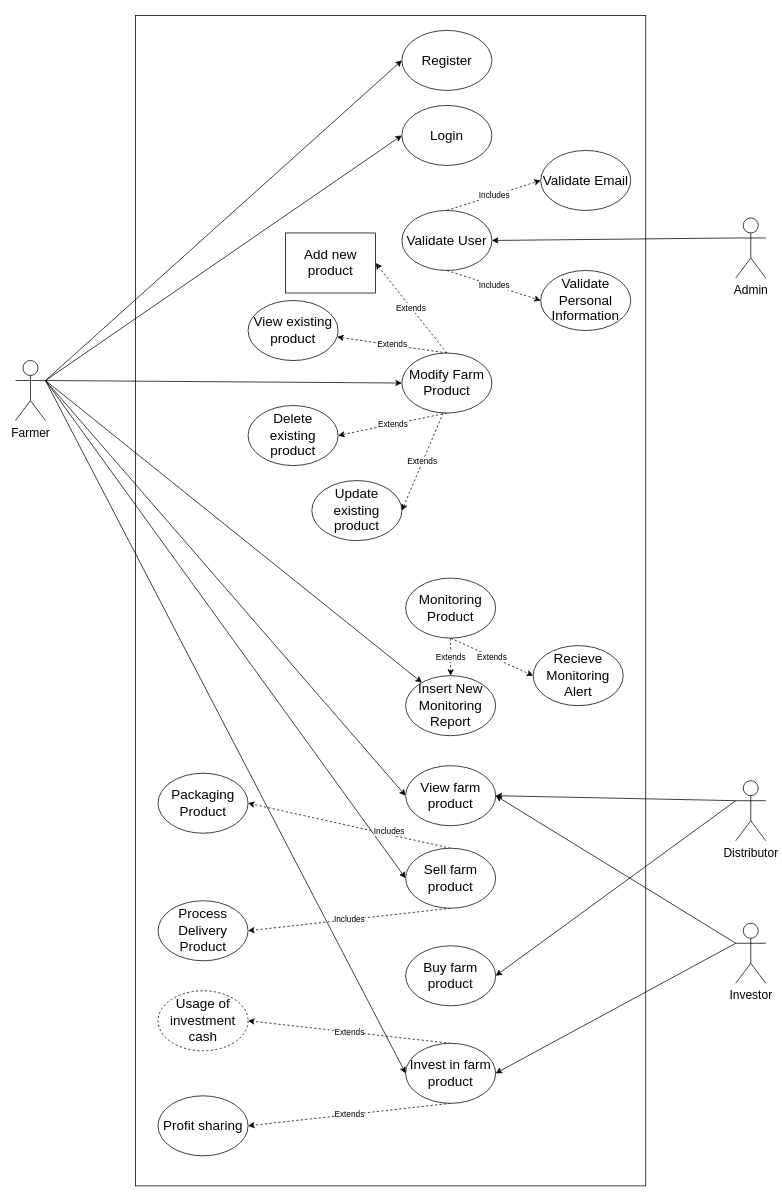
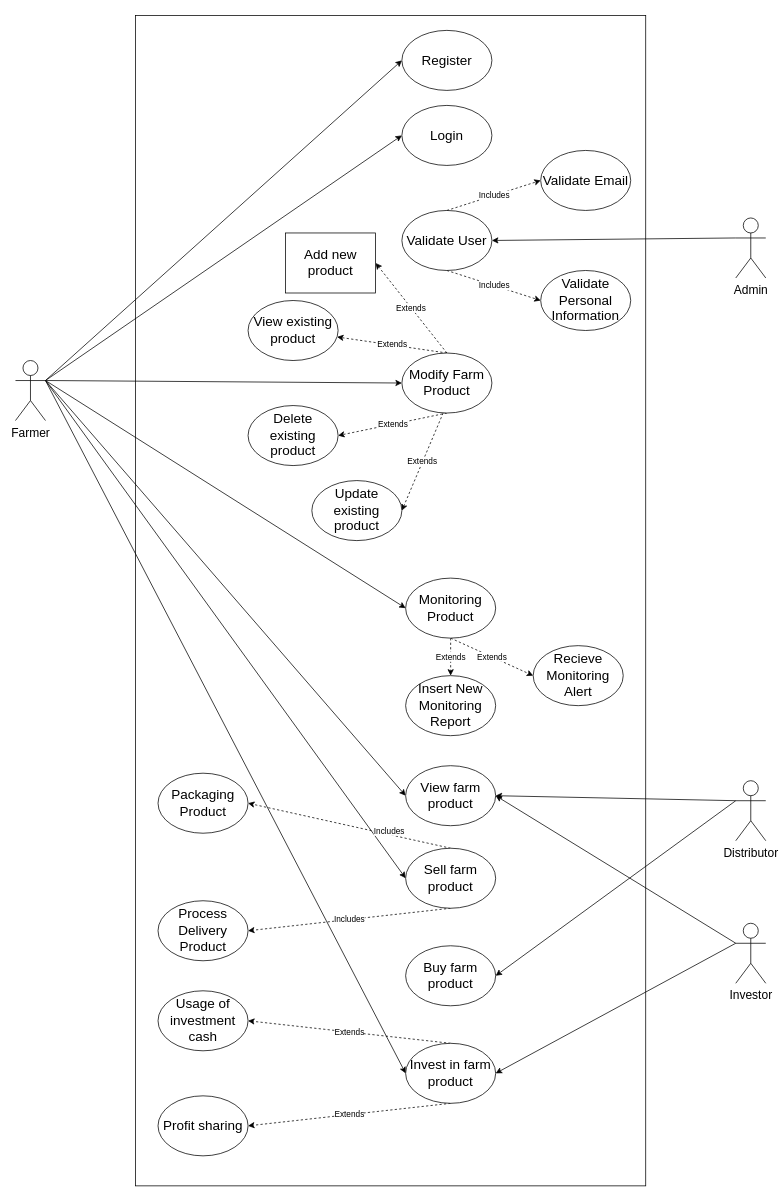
edge "Farmer" -> "Insert New Monitoring Report": now "Farmer" -> "Monitoring Product"
node "Usage of investment cash": style dashed -> solid
